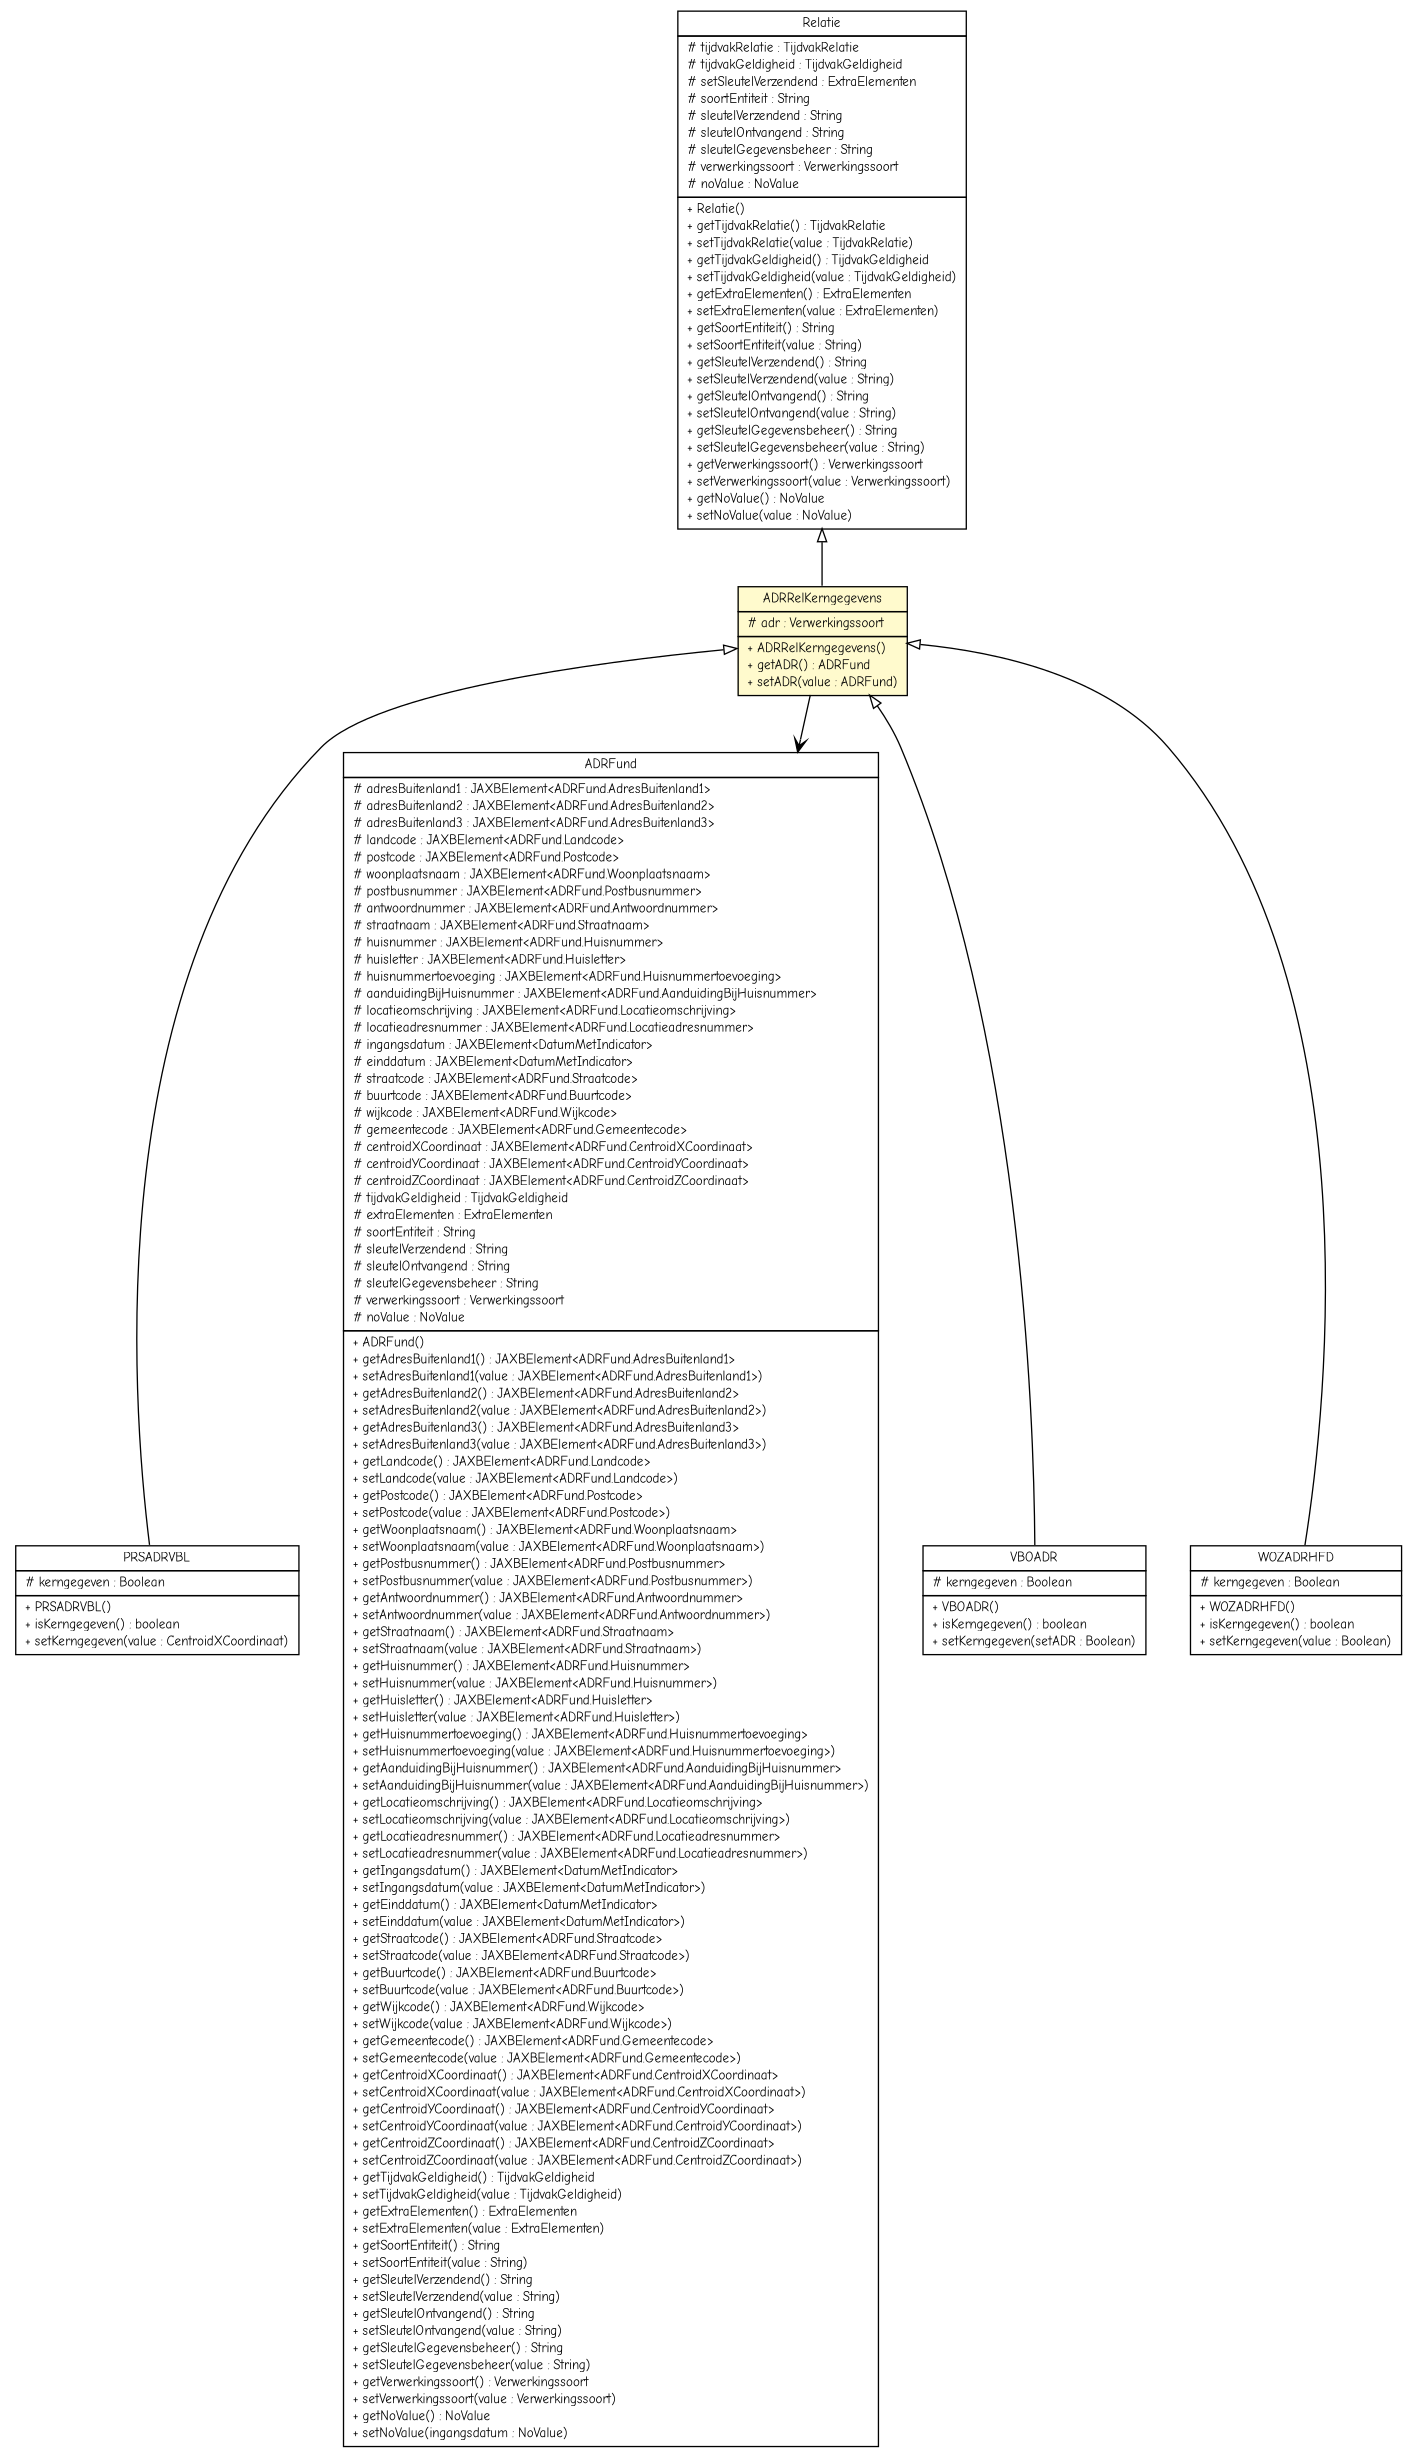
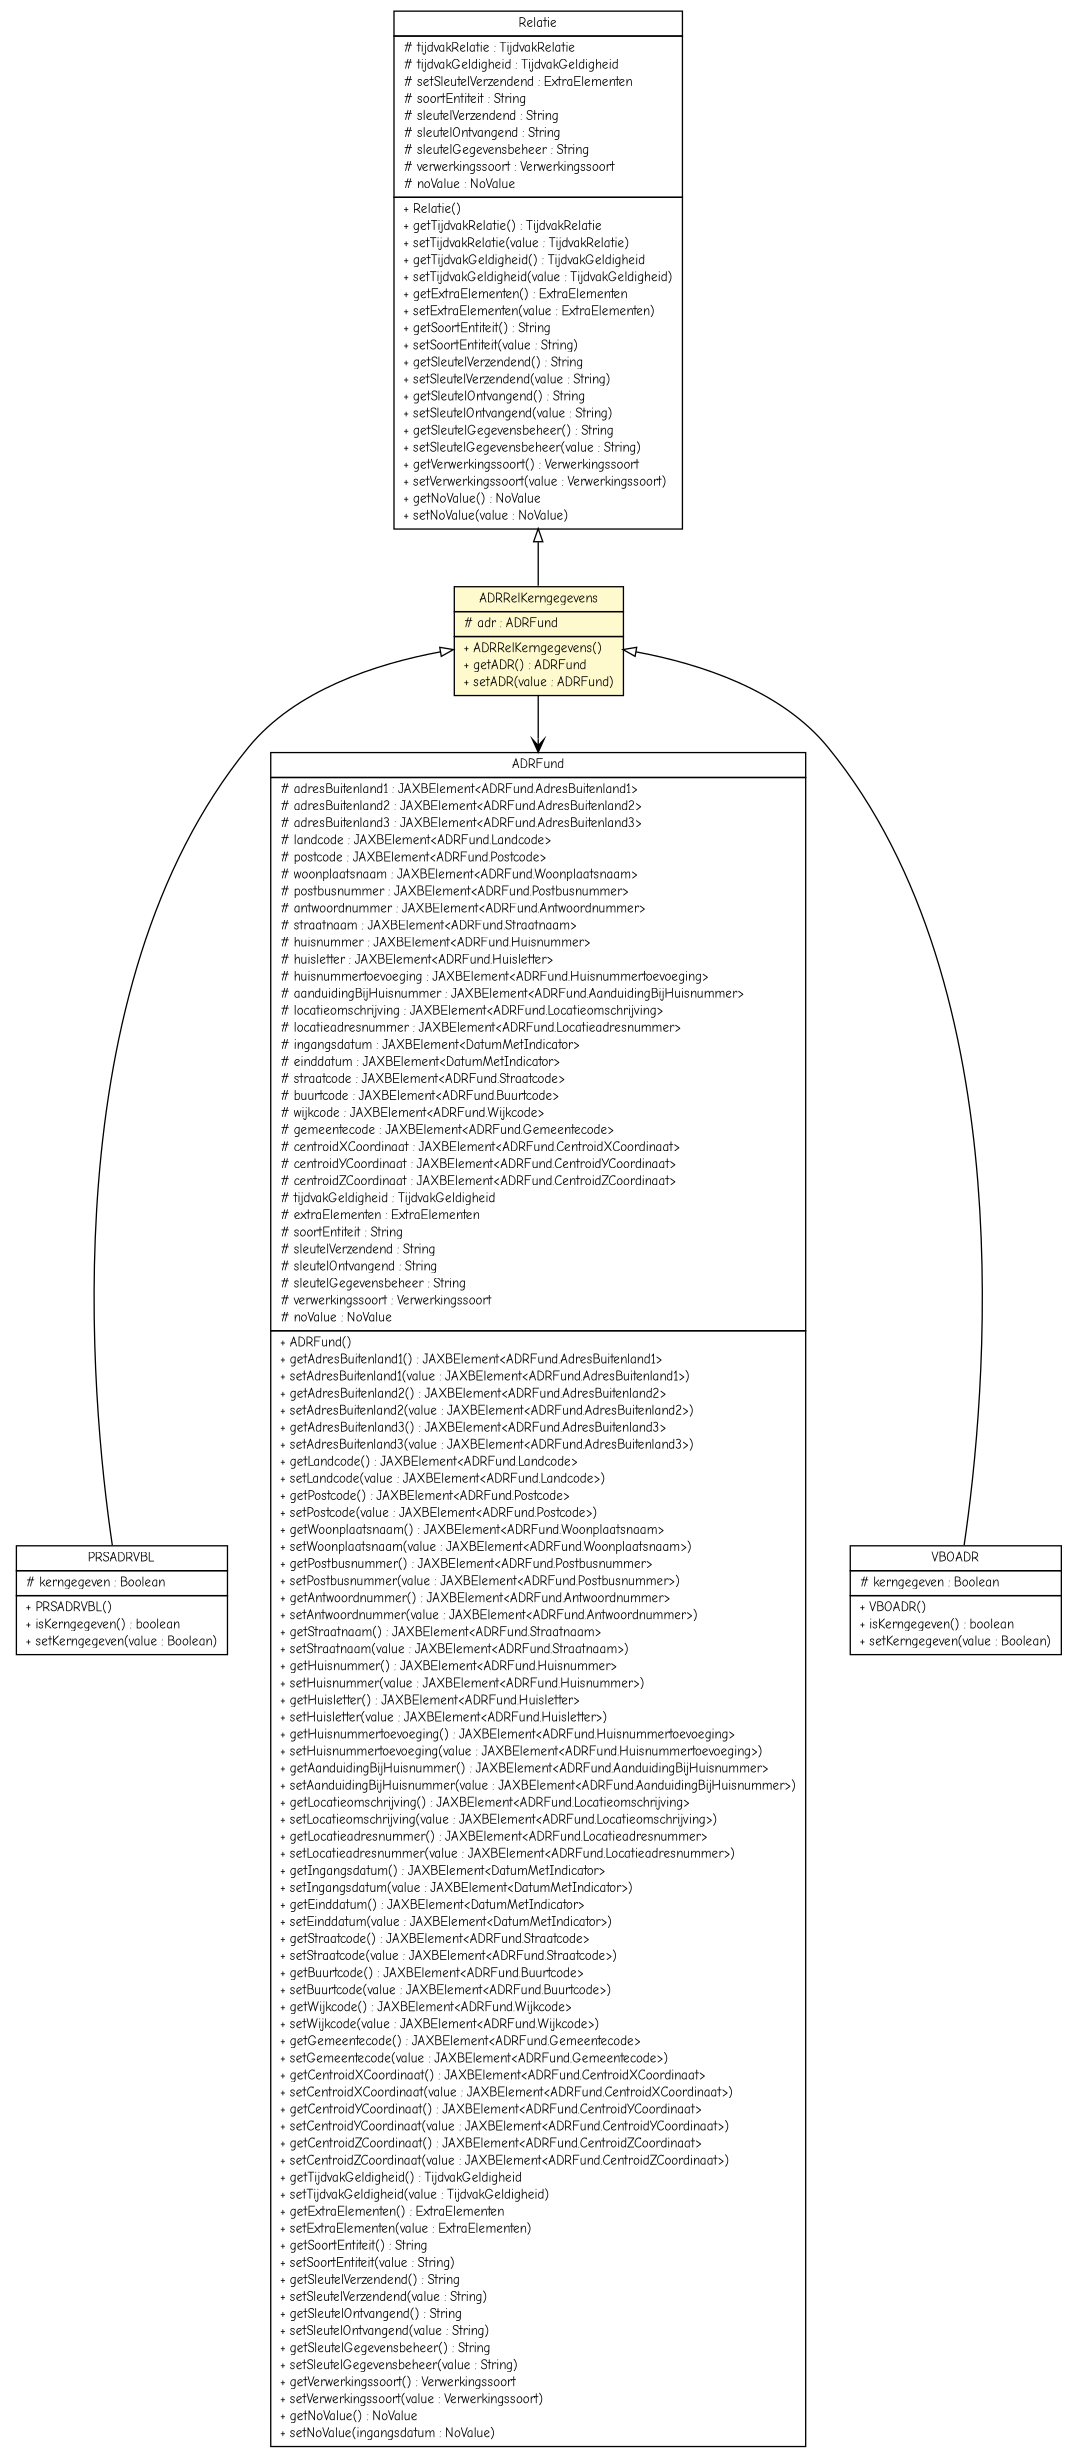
node "ADRRelKerngegevens": text "# adr : Verwerkingssoort" -> "# adr : ADRFund"
node "WOZADRHFD": removed
node "PRSADRVBL": text "+ setKerngegeven(value : CentroidXCoordinaat)" -> "+ setKerngegeven(value : Boolean)"
node "VBOADR": text "+ setKerngegeven(setADR : Boolean)" -> "+ setKerngegeven(value : Boolean)"
